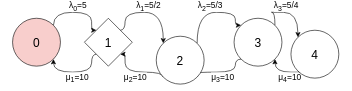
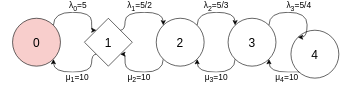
node "3": moved (258, 42) -> (252, 42)
node "2": moved (180, 60) -> (180, 42)
